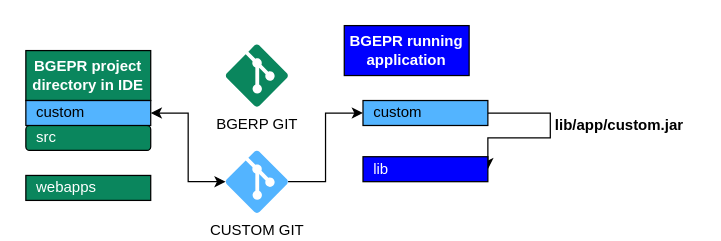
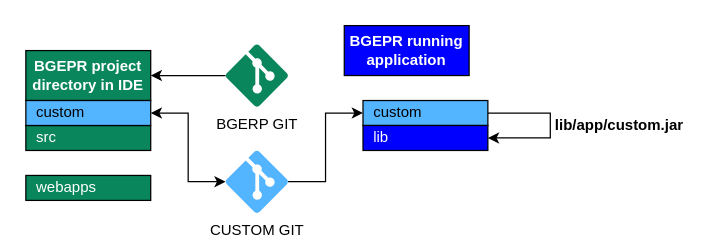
edge "BGERP GIT" -> "BGEPR project directory in IDE": added
node "src": shape rounded rectangle -> rectangle
node "lib": moved (426, 169) -> (426, 138)
